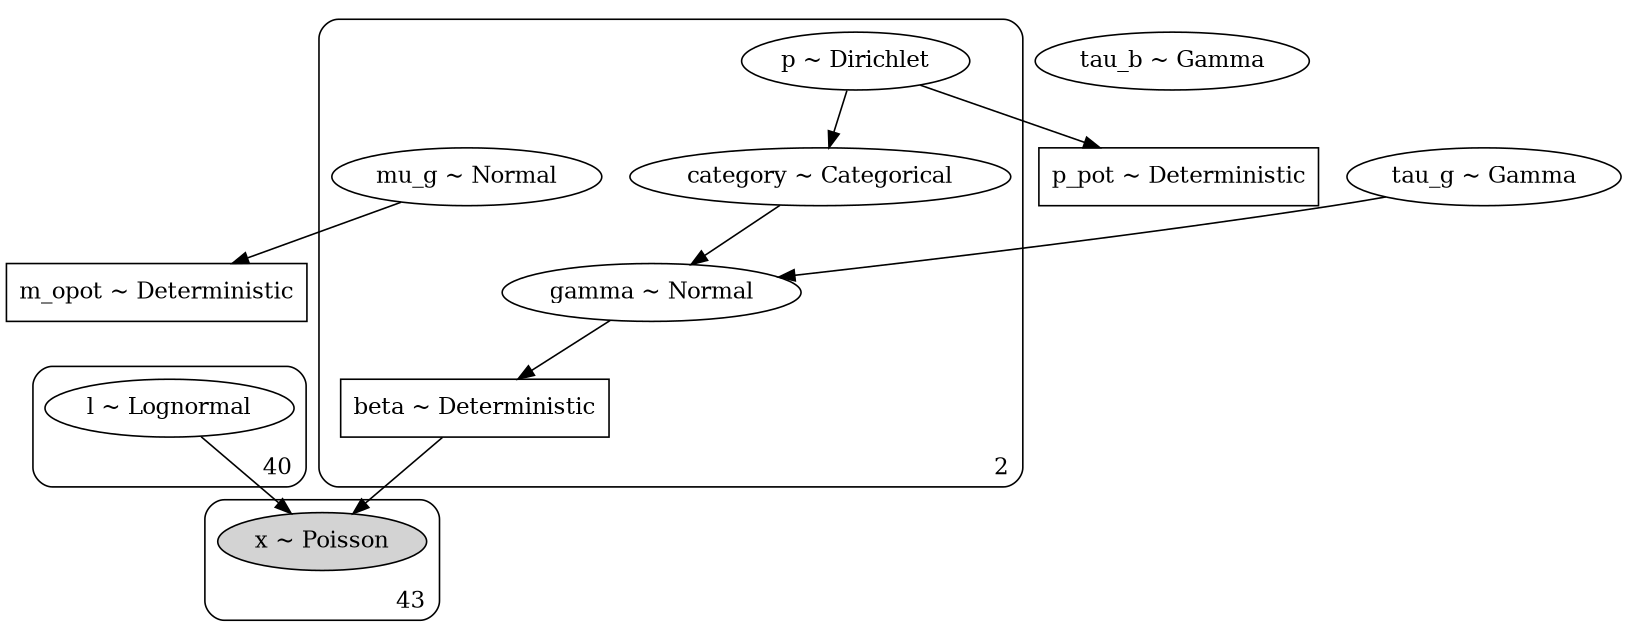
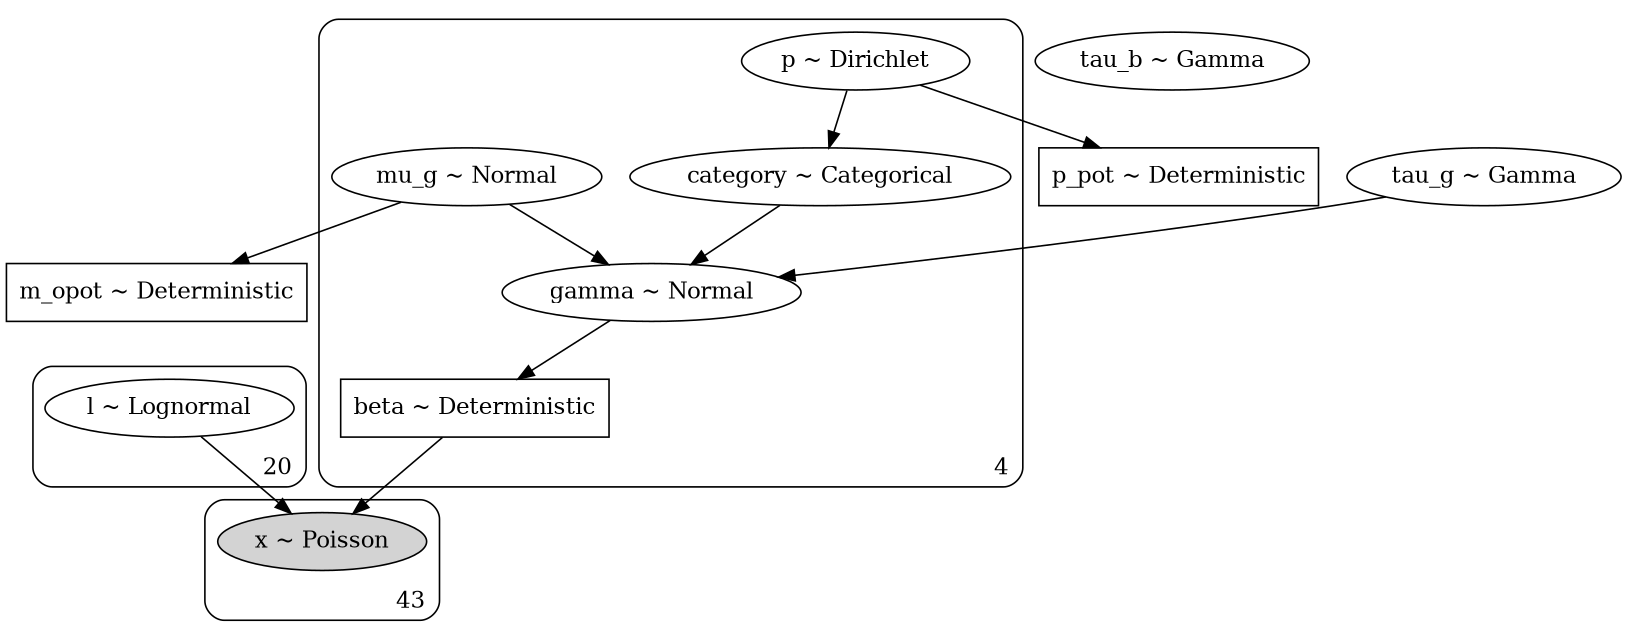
edge "mu_g ~ Normal" -> "gamma ~ Normal": added
cluster "40": label "40" -> "20"
cluster "2": label "2" -> "4"
